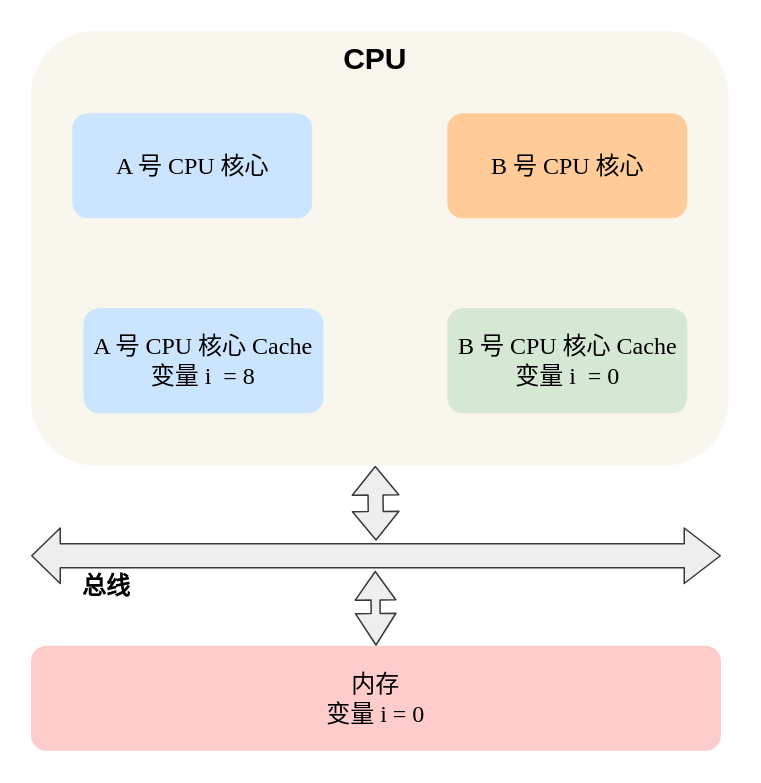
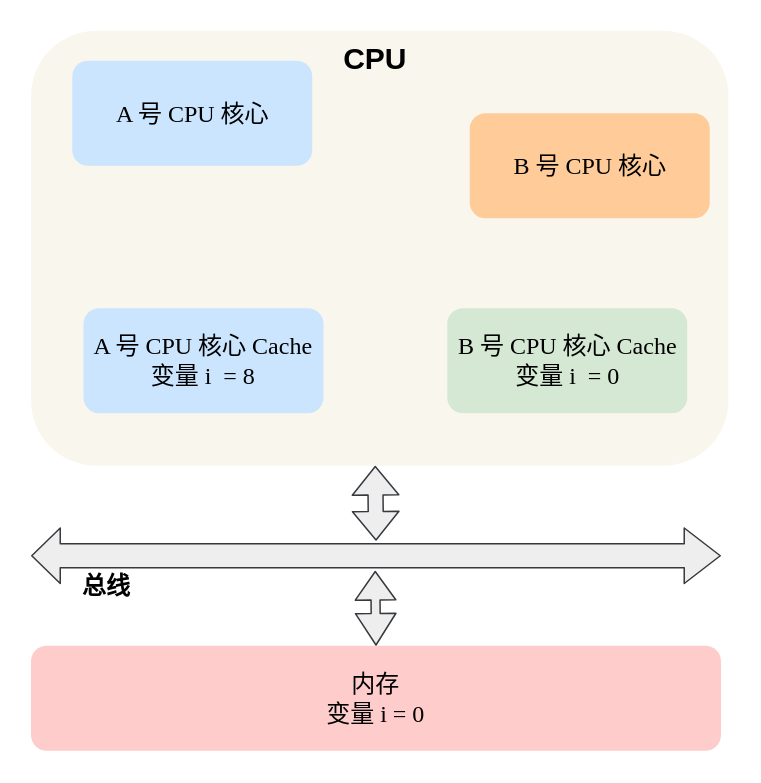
node "A 号 CPU 核心": moved (192, 166) -> (192, 113)
node "B 号 CPU 核心": moved (567, 166) -> (590, 166)
